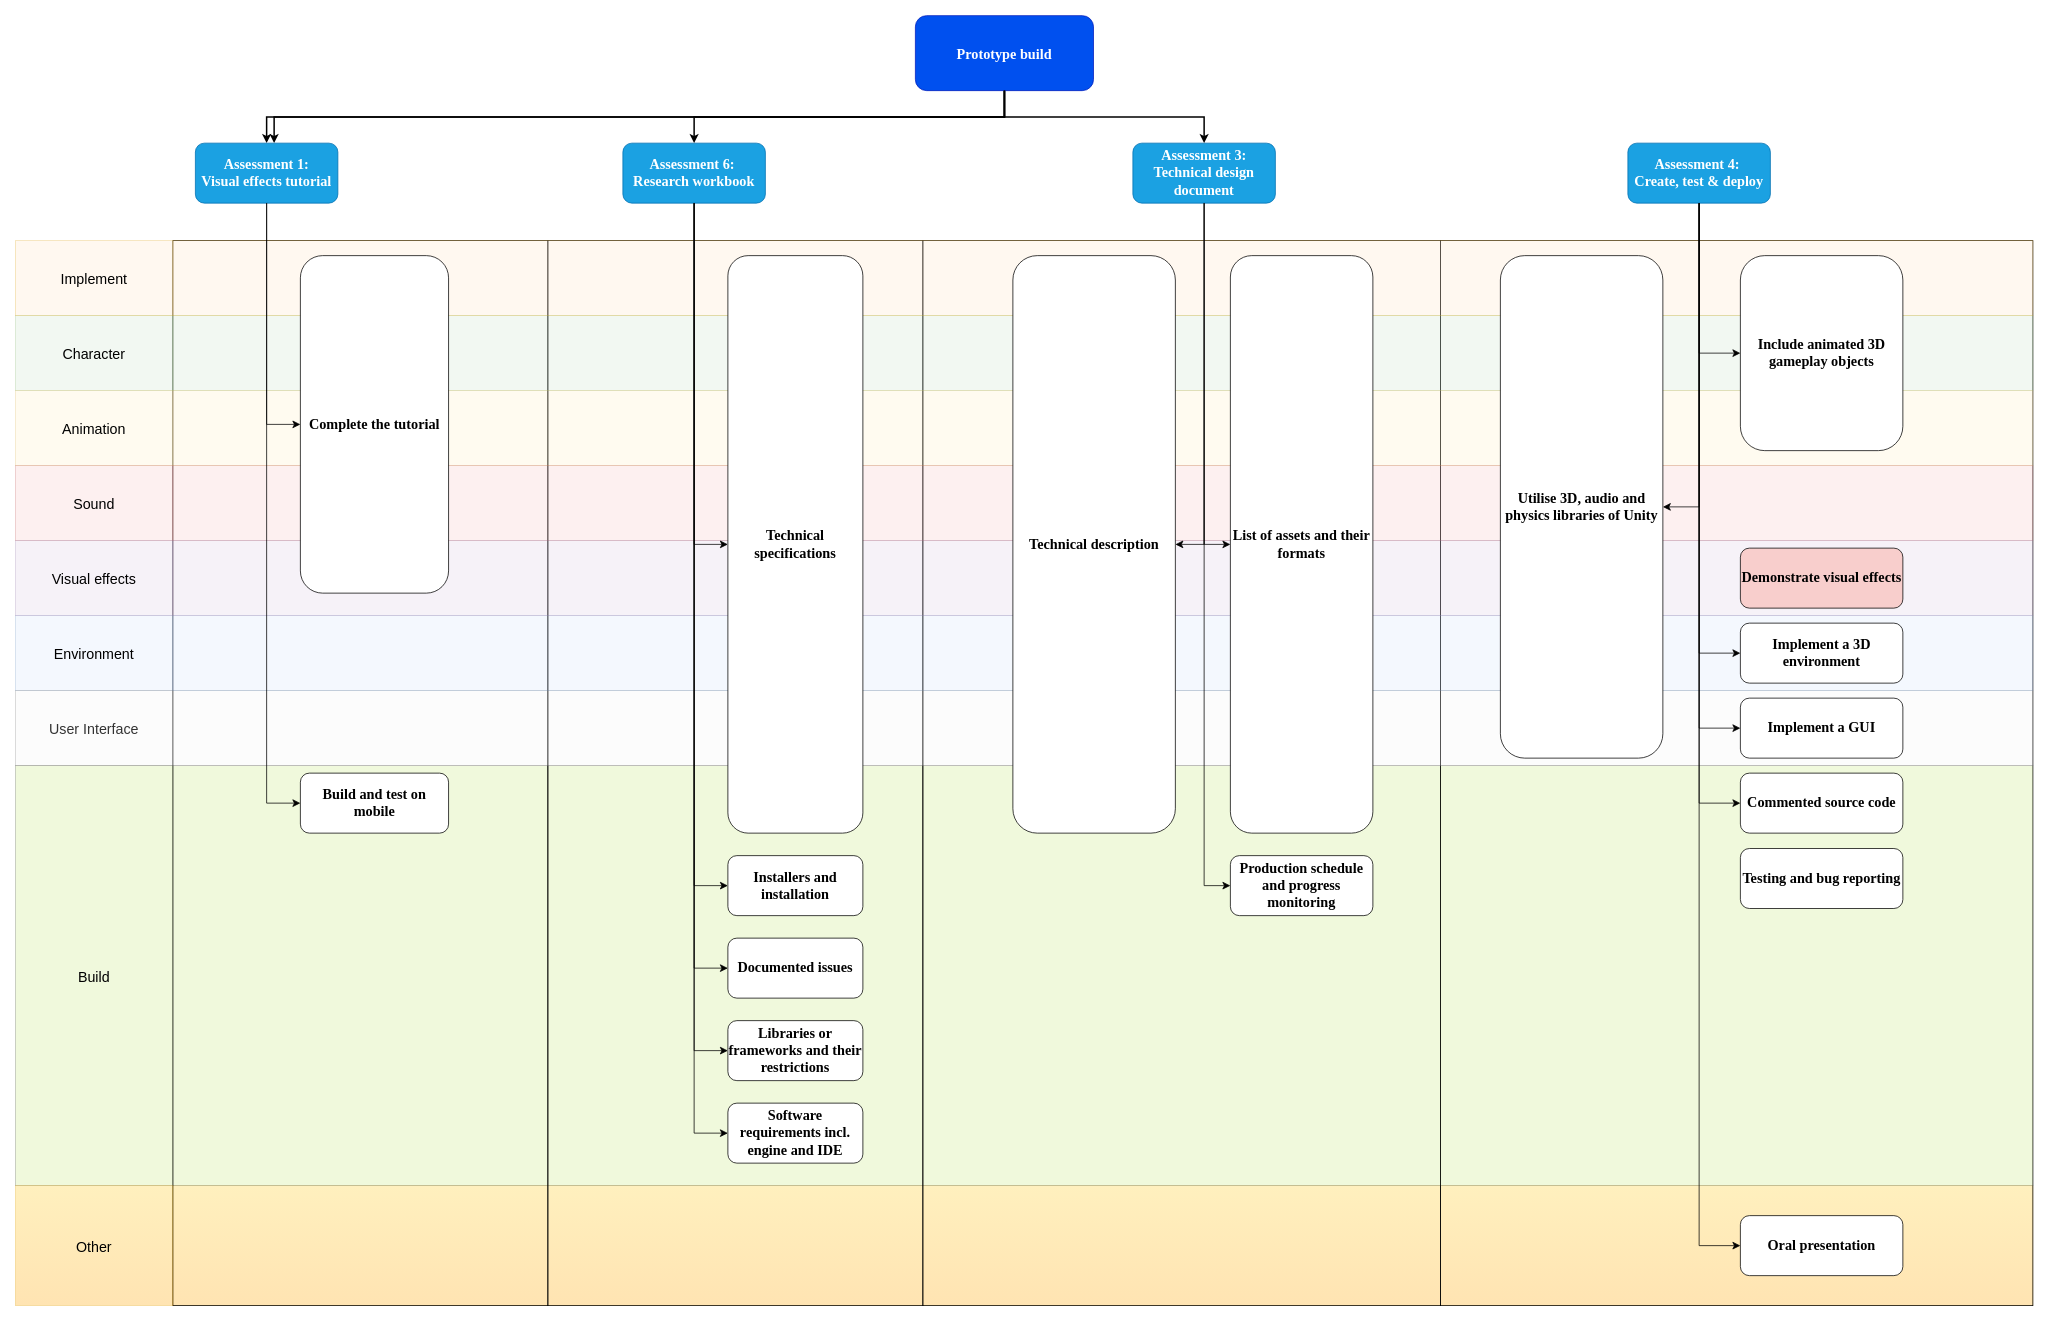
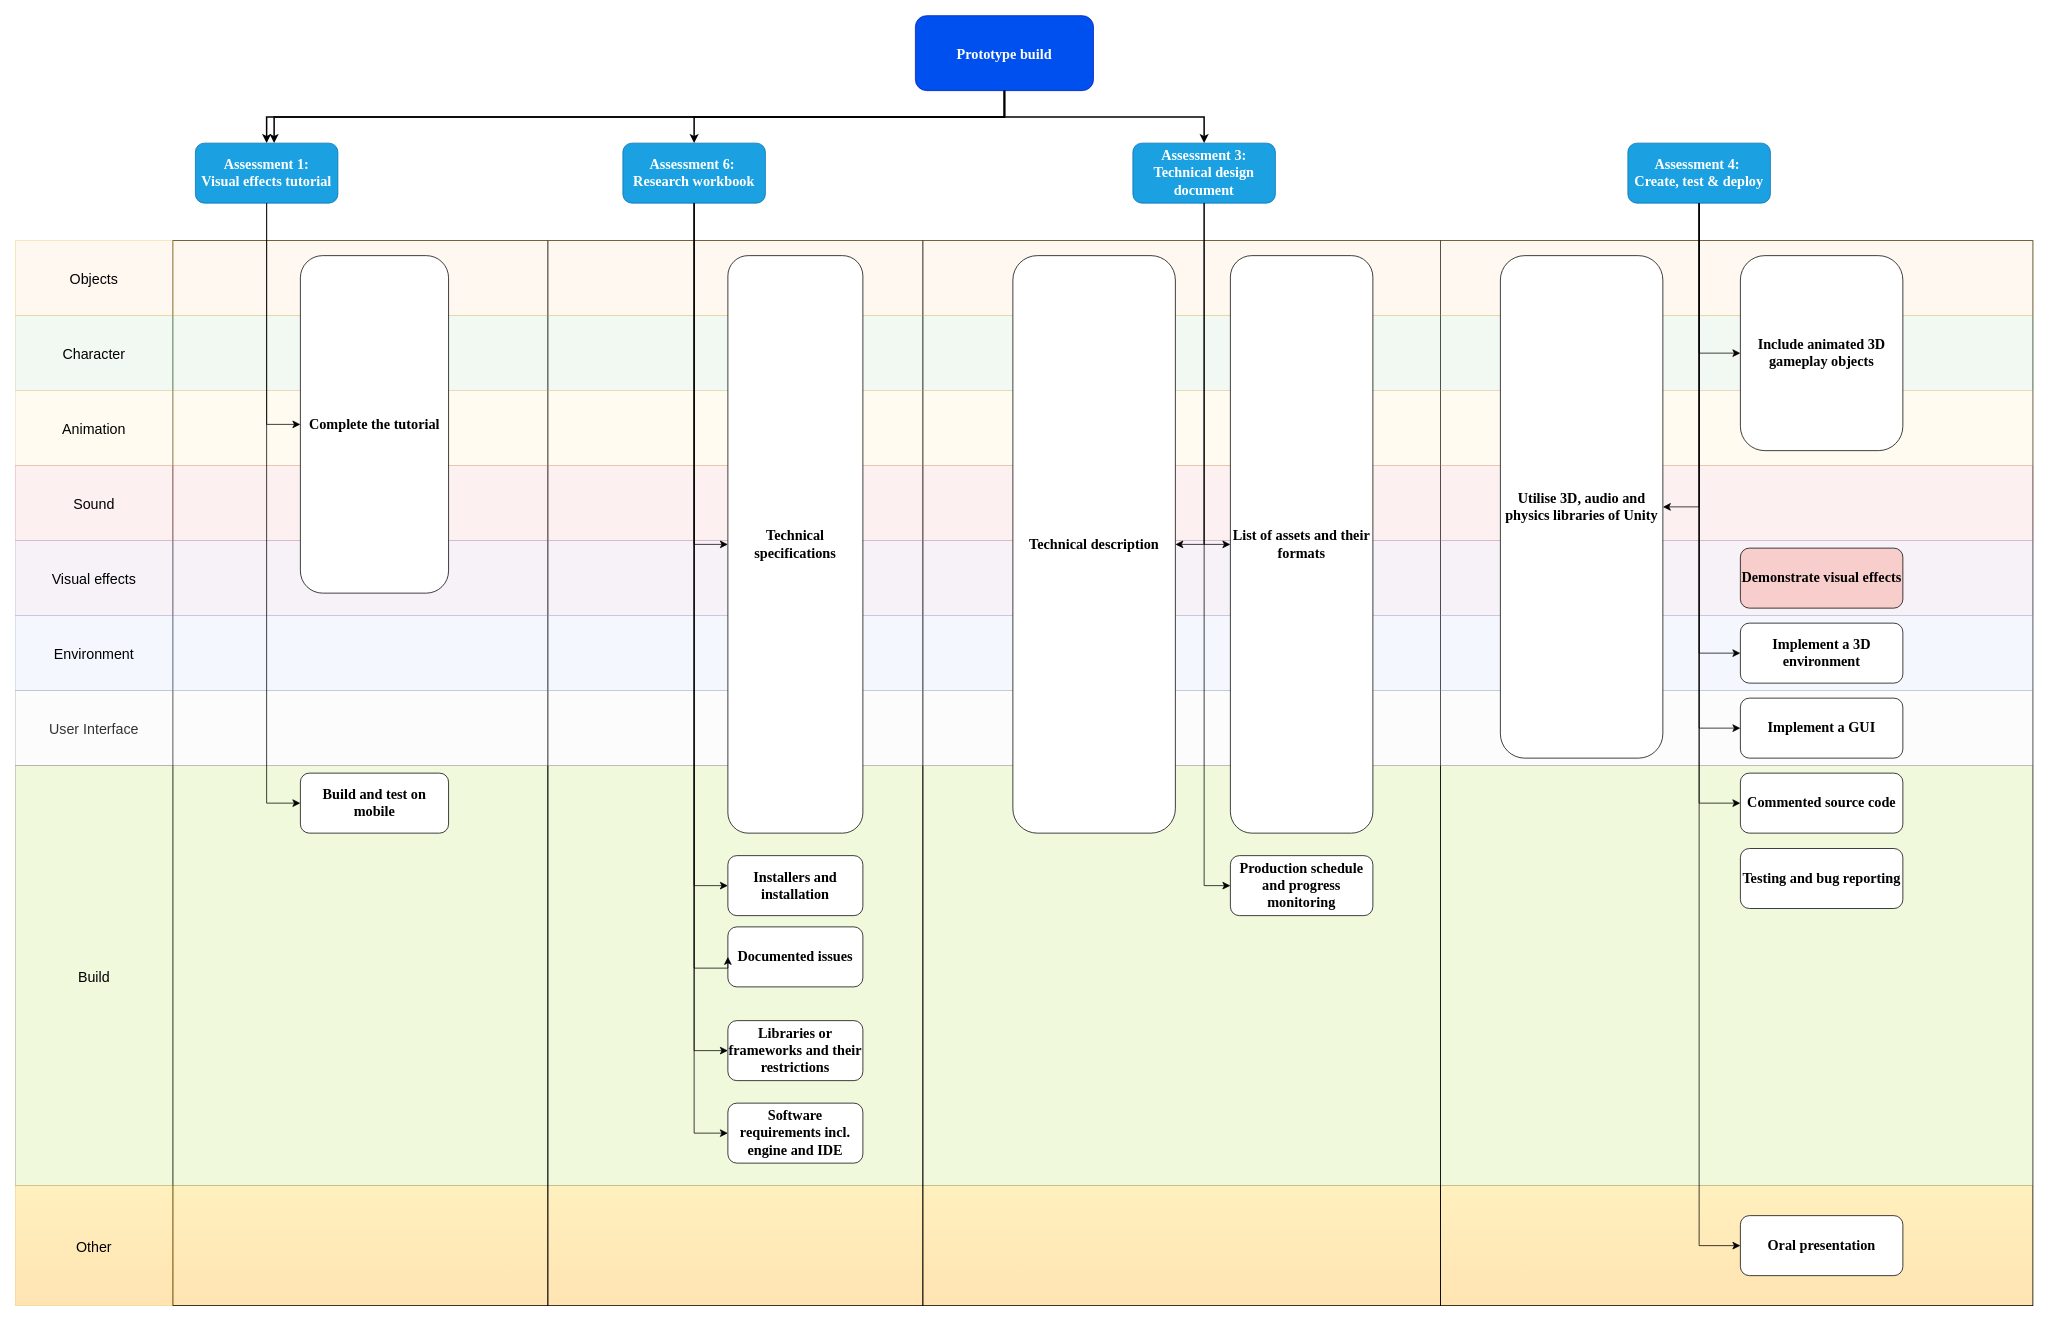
node "Implement": label "Implement" -> "Objects"
node "Documented issues": moved (795, 968) -> (795, 957)
